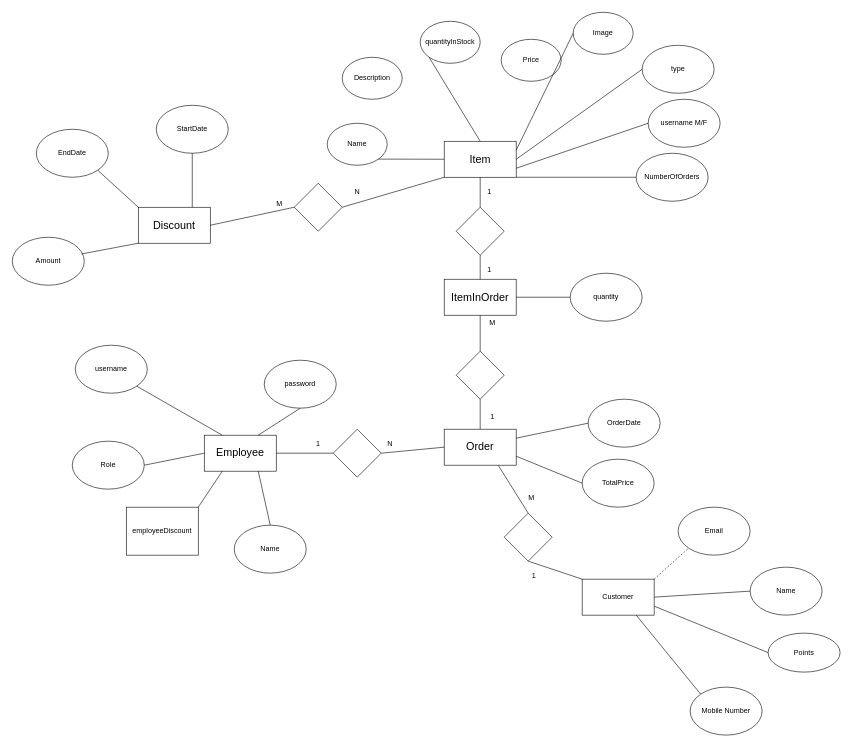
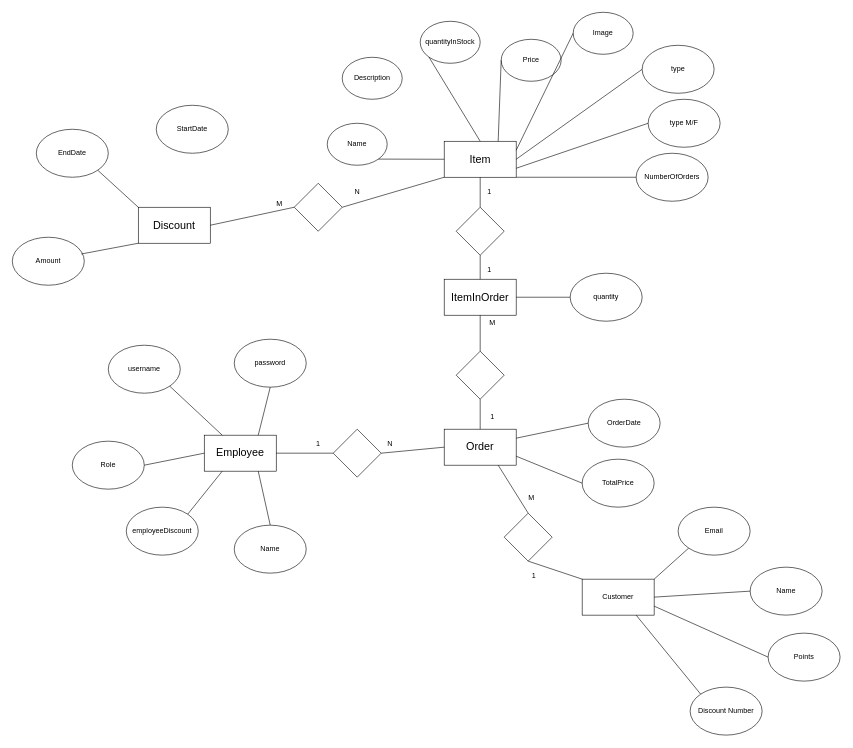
edge "Price" -- "Item": added
node "username M/F": label "username M/F" -> "type M/F"
edge "StartDate" -- "Discount": removed
node "username": moved (111, 369) -> (144, 369)
node "password": moved (300, 384) -> (270, 363)
node "employeeDiscount": shape rectangle -> ellipse
edge "Email" -- "Customer": style dashed -> solid
node "Points": size 72x39 -> 72x48
node "Mobile Number": label "Mobile Number" -> "Discount Number"
